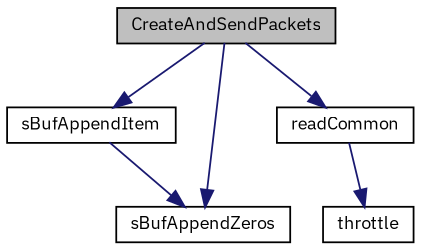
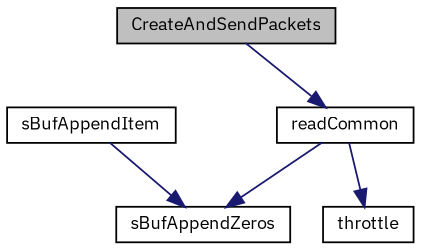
edge "CreateAndSendPackets" -> "sBufAppendItem": removed
edge "CreateAndSendPackets" -> "sBufAppendZeros": now "readCommon" -> "sBufAppendZeros"
